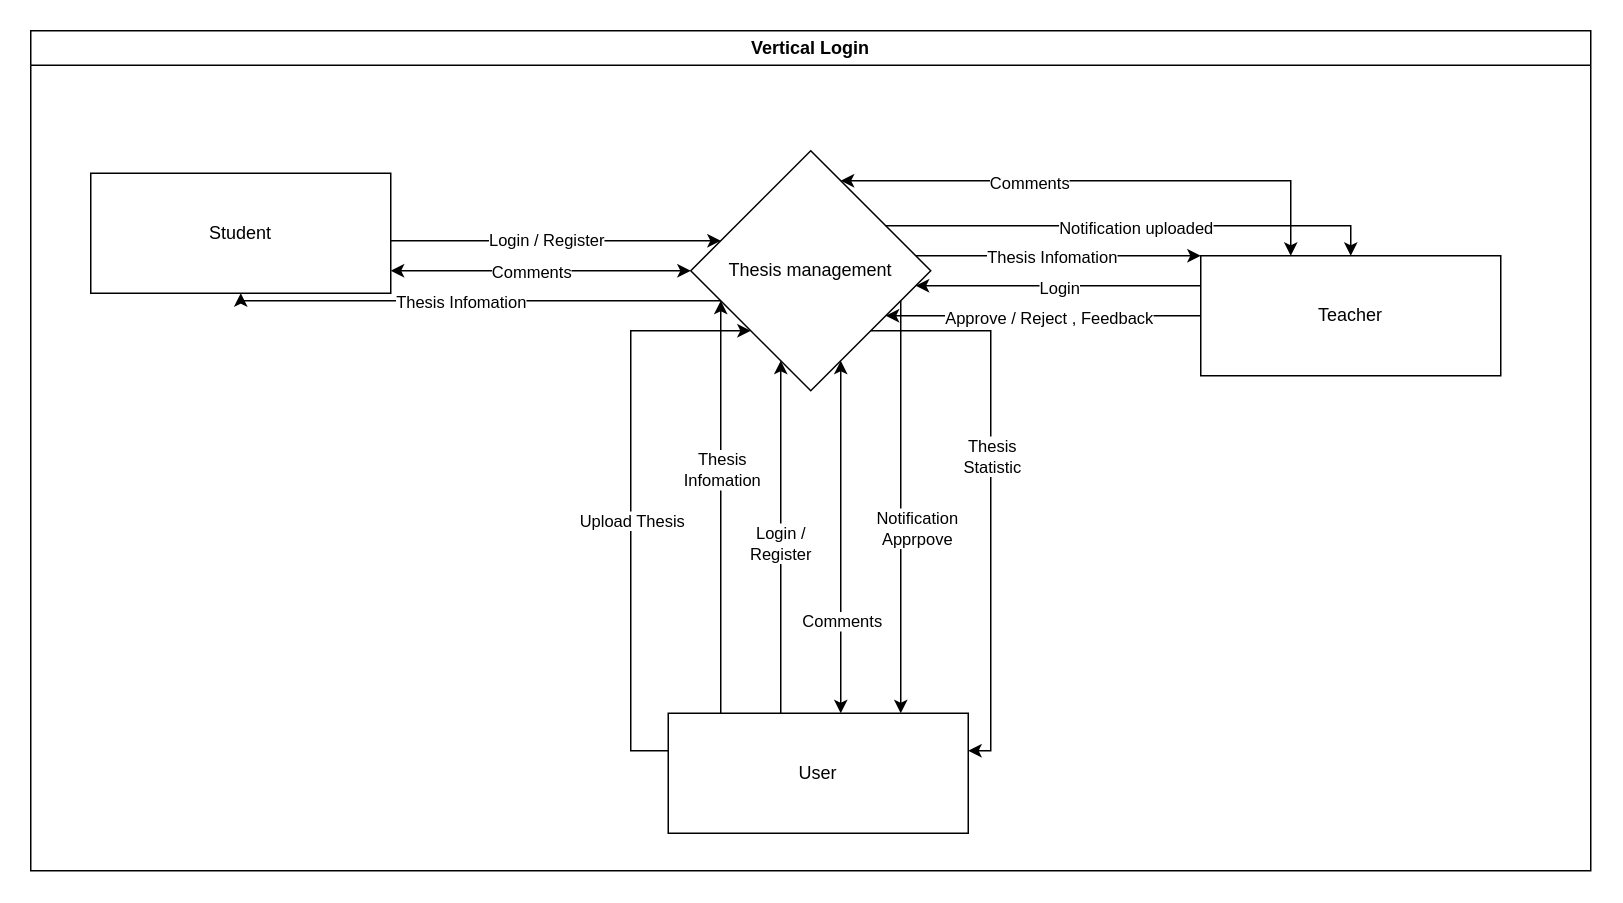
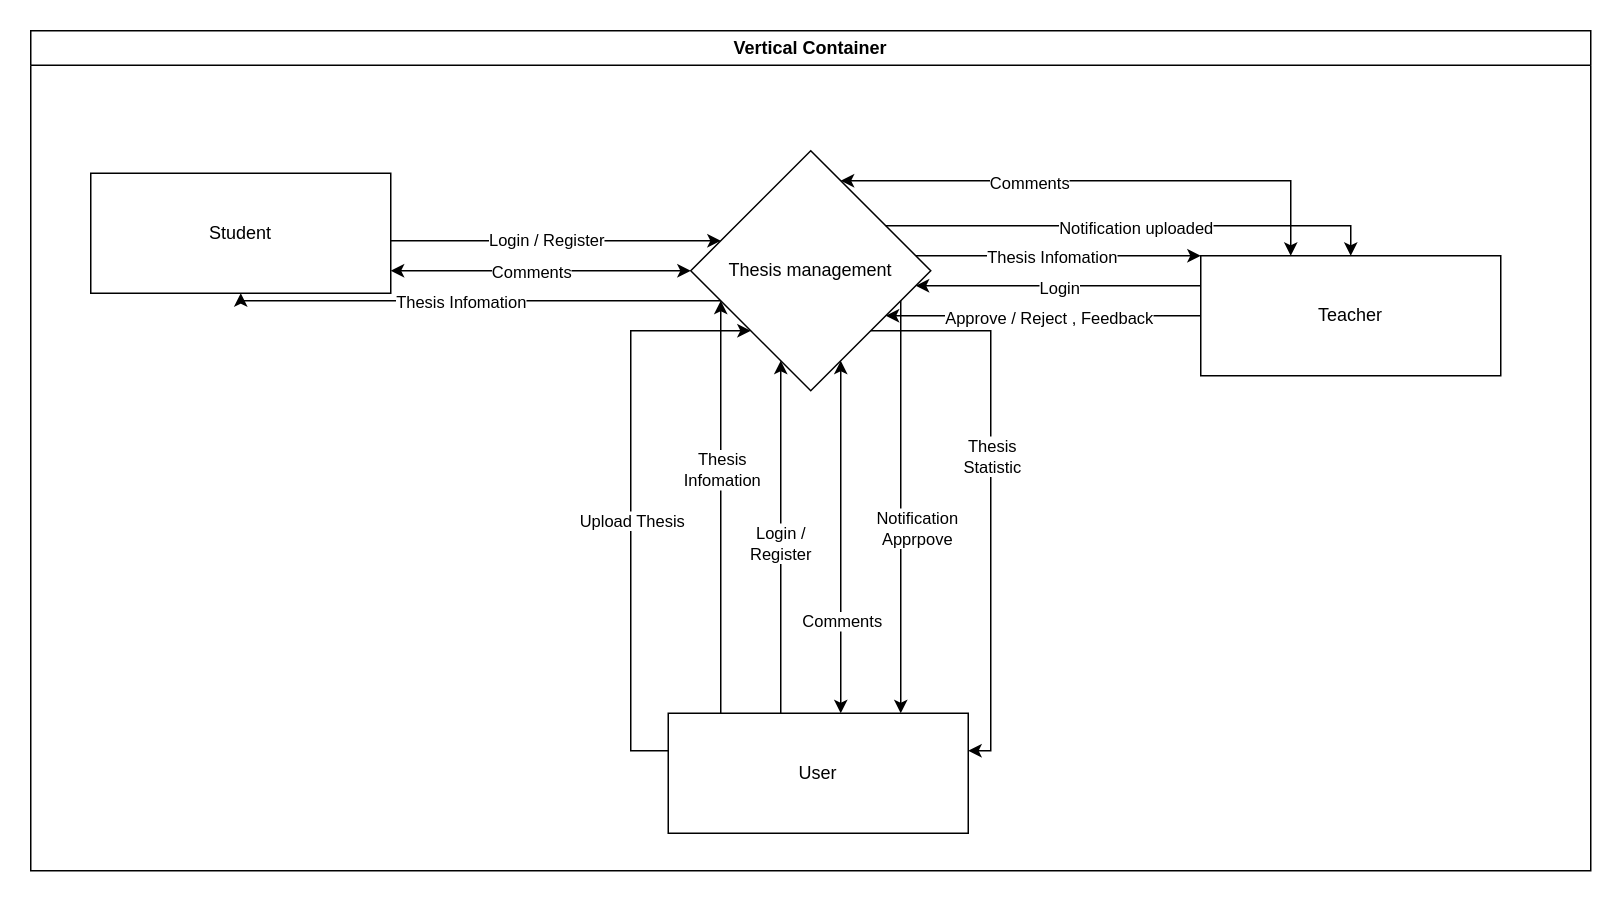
node "Vertical Login": label "Vertical Login" -> "Vertical Container"
